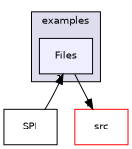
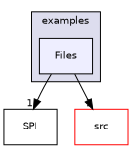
edge "SPI" -> "Files": reversed
